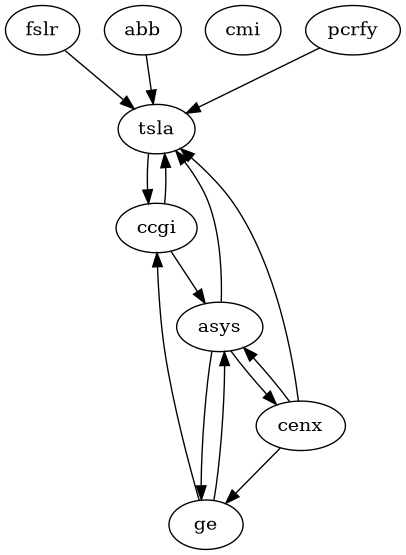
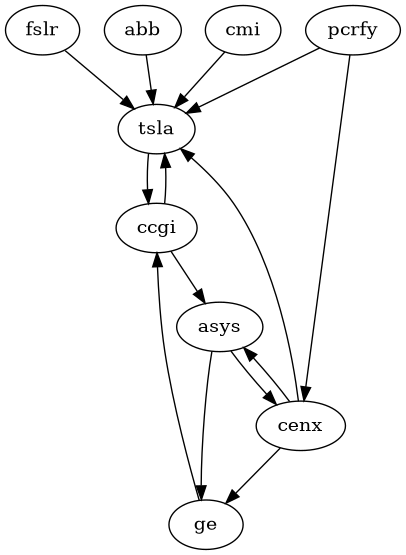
edge "pcrfy" -> "cenx": added
edge "asys" -> "tsla": now "cmi" -> "tsla"
edge "ge" -> "asys": removed
